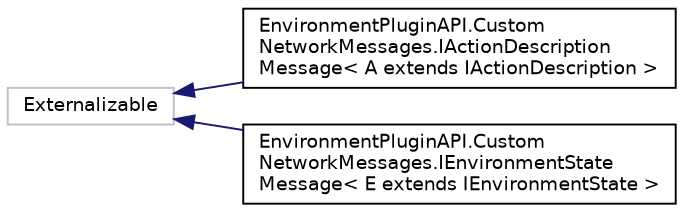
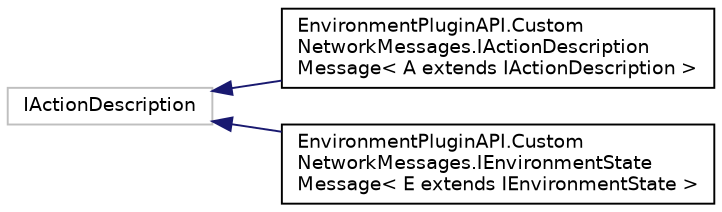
node "Externalizable": label "Externalizable" -> "IActionDescription"
